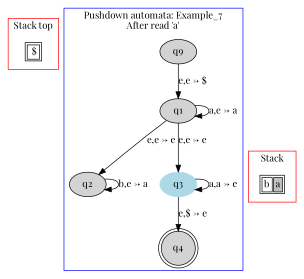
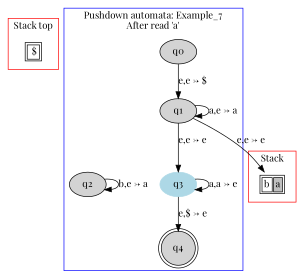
node "q9": label "q9" -> "q0"
edge "q1" -> "q2": now "q1" -> "b"
